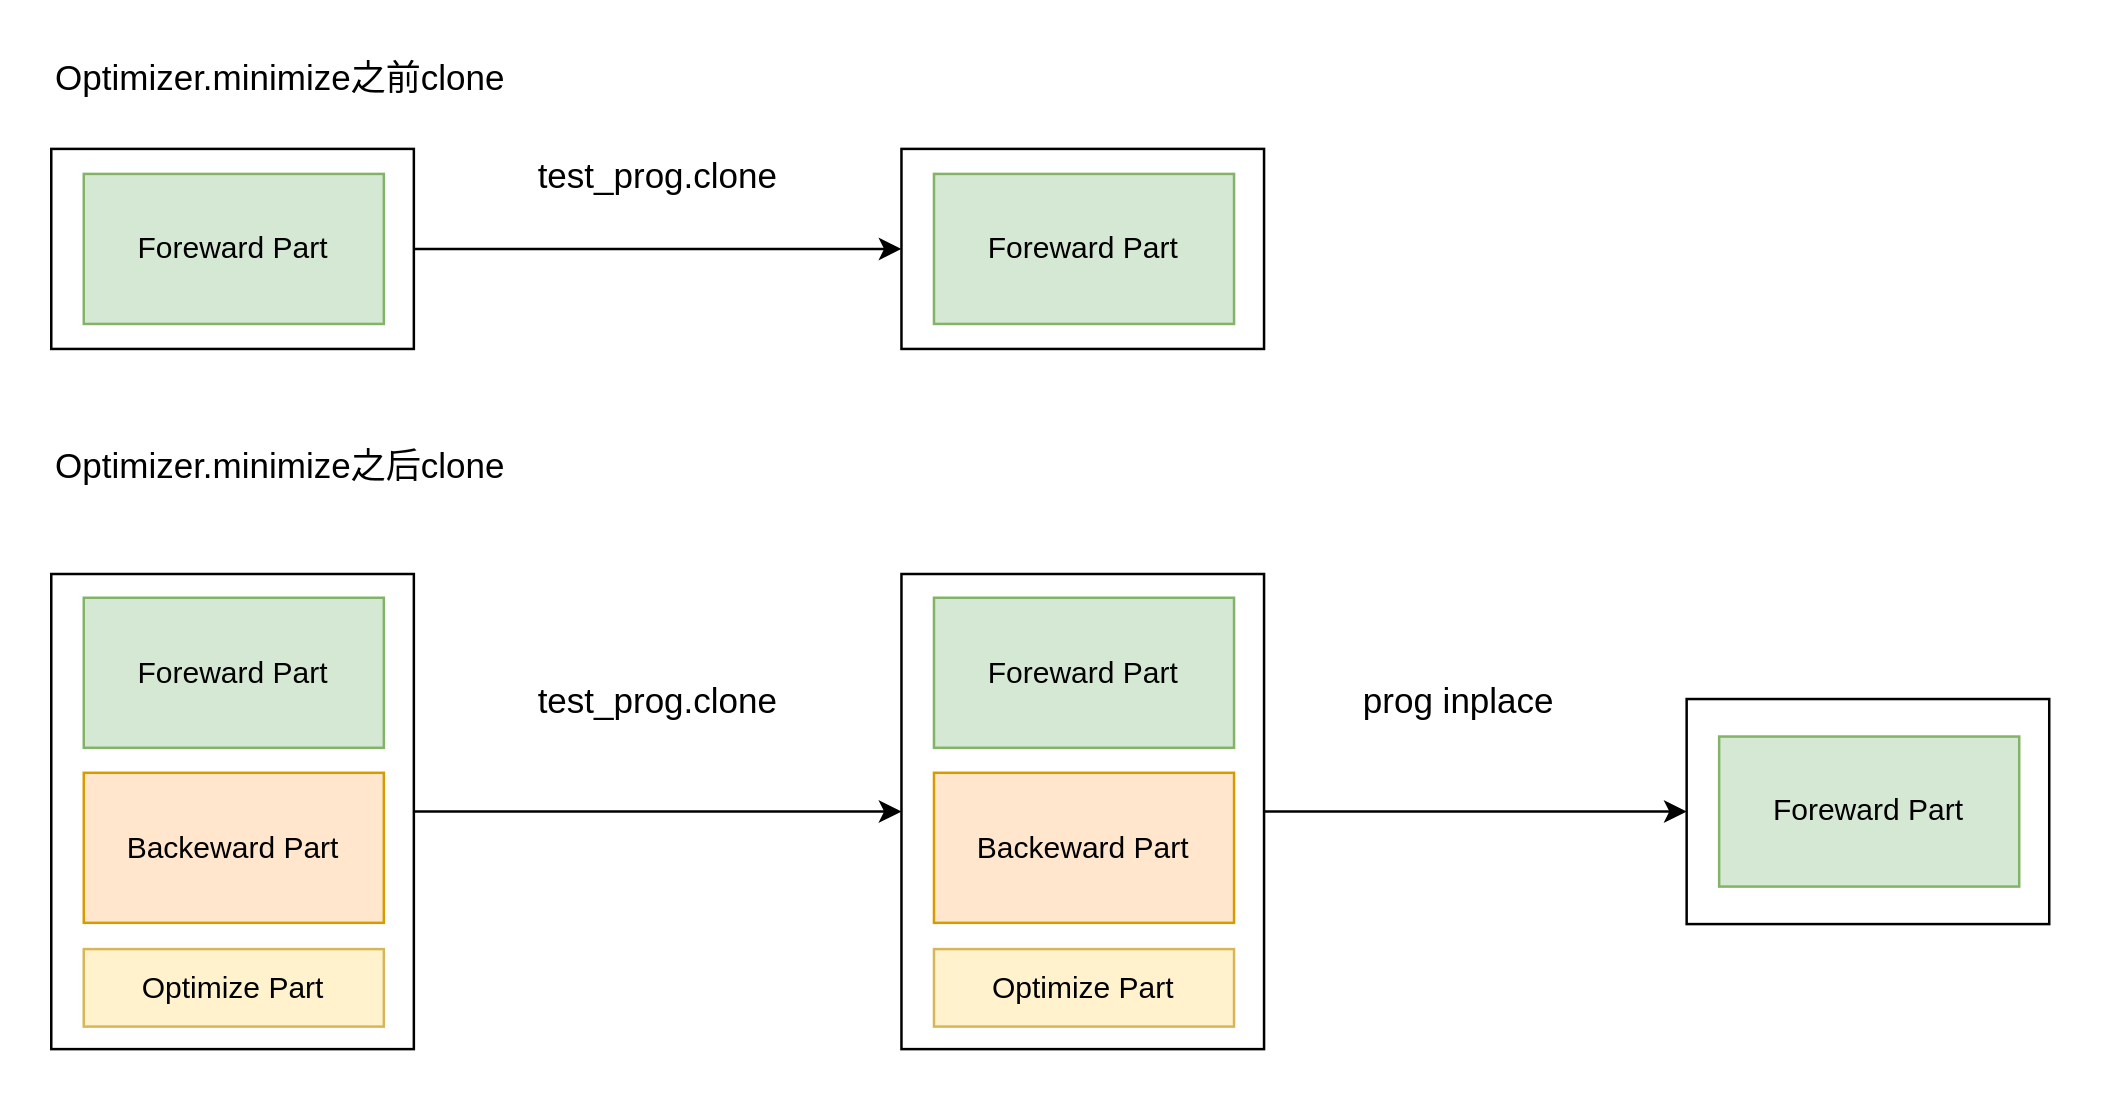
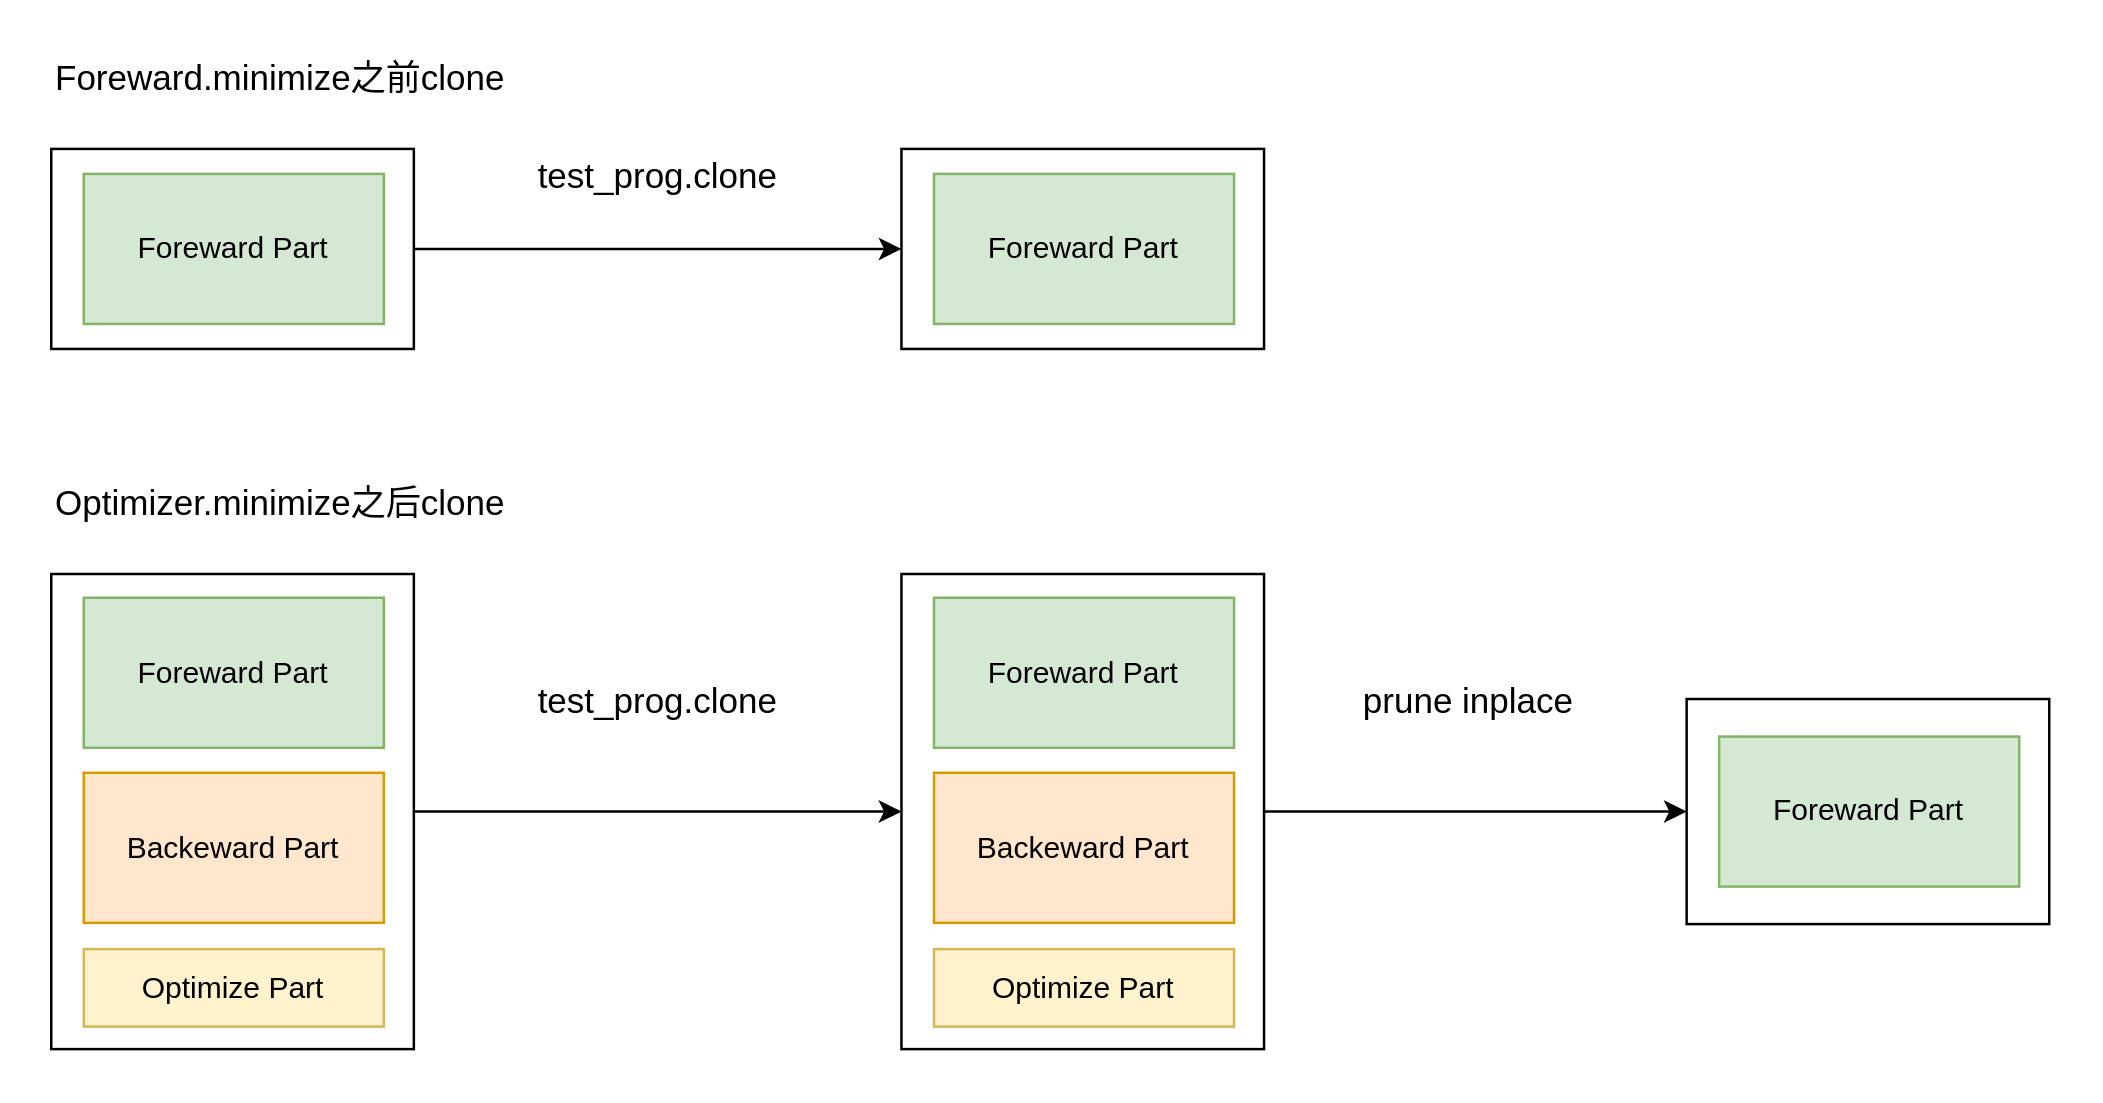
node "Optimizer.minimize之前clone": label "Optimizer.minimize之前clone" -> "Foreward.minimize之前clone"
node "Optimizer.minimize之后clone": moved (301, 463) -> (301, 500)
node "prog inplace": label "prog inplace" -> "prune inplace"
